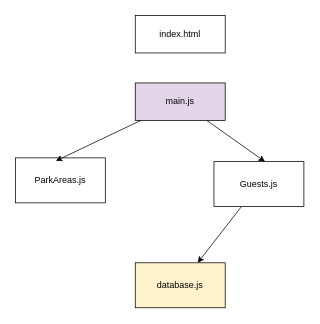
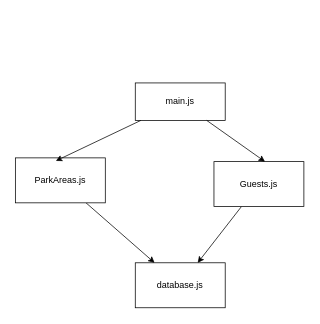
node "index.html": removed
node "main.js": fillcolor #e1d5e7 -> #ffffff
edge "ParkAreas.js" -> "database.js": added
node "database.js": fillcolor #fff2cc -> #ffffff
